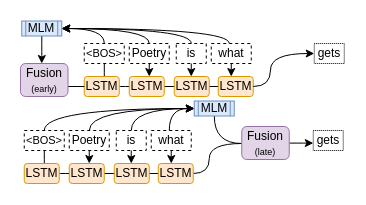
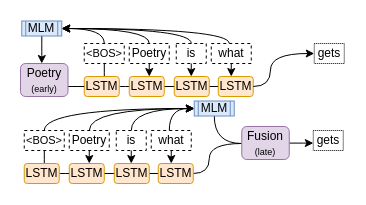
node "Fusion (early)": label "Fusion (early)" -> "Poetry (early)"
